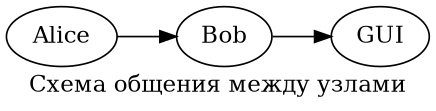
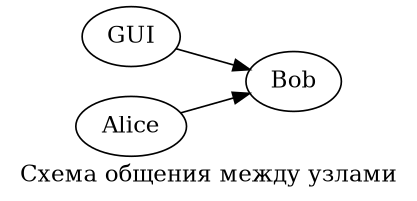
edge "Bob" -> "GUI": reversed
